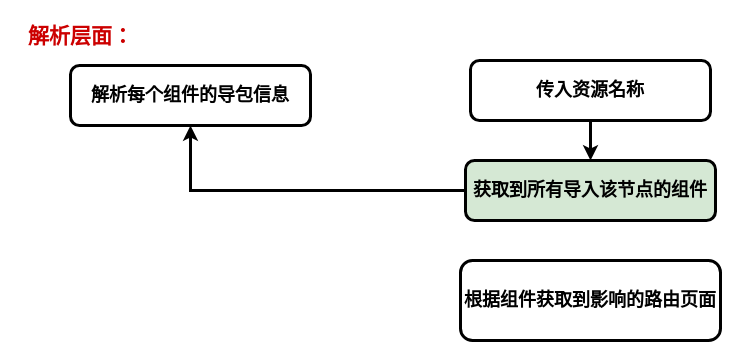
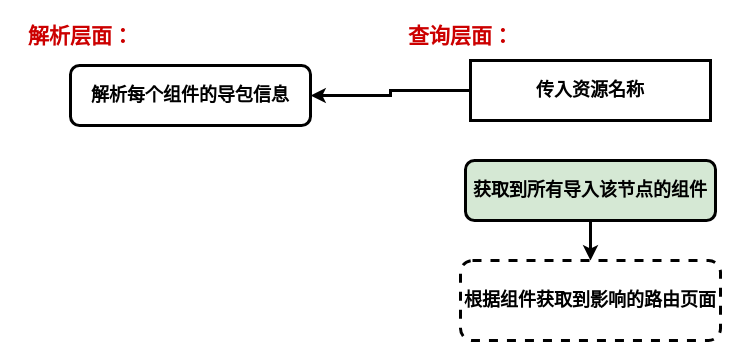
node "查询层面：": added
node "传入资源名称": shape rounded rectangle -> rectangle
edge "传入资源名称" -> "获取到所有导入该节点的组件": now "传入资源名称" -> "解析每个组件的导包信息"
edge "获取到所有导入该节点的组件" -> "解析每个组件的导包信息": now "获取到所有导入该节点的组件" -> "根据组件获取到影响的路由页面"
node "根据组件获取到影响的路由页面": style solid -> dashed
